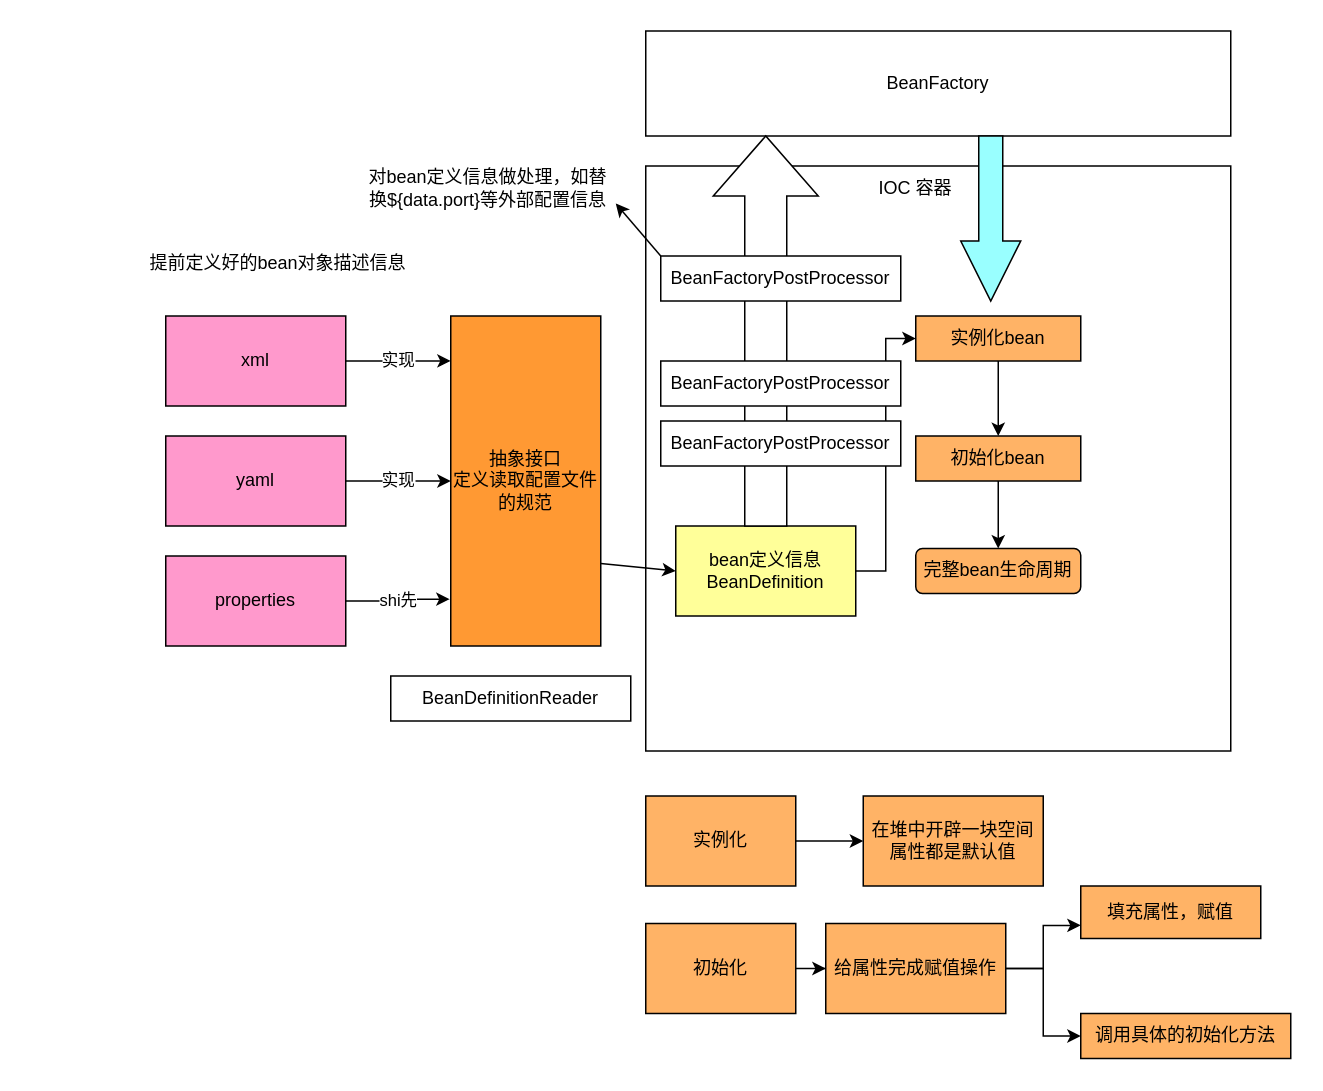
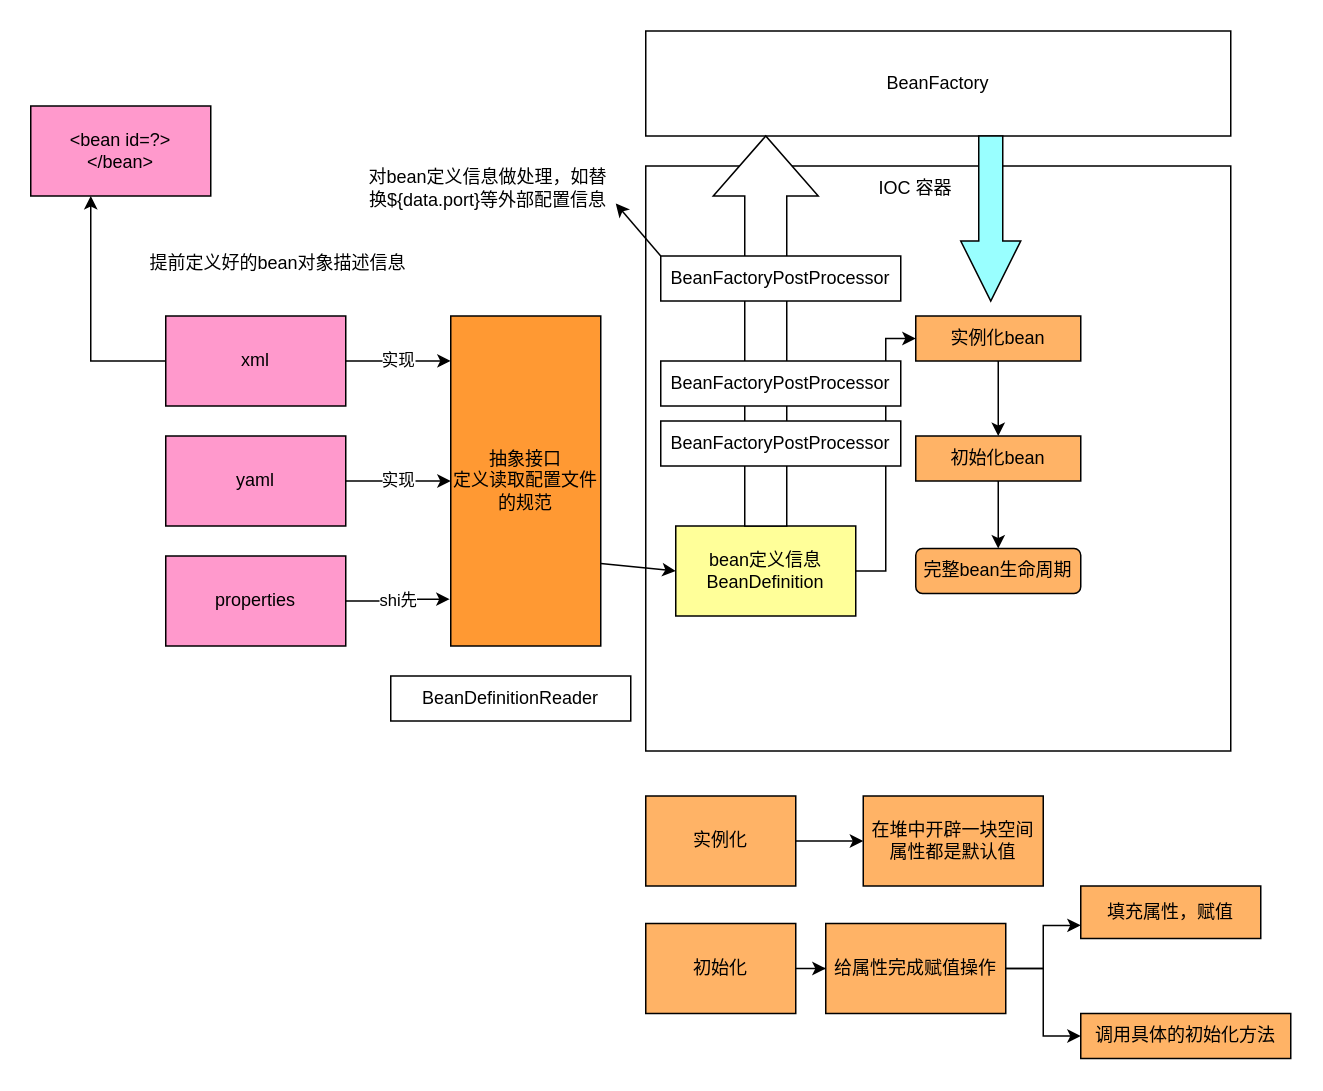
node "<bean id=?> </bean>": added
edge "xml" -> "<bean id=?> </bean>": added
